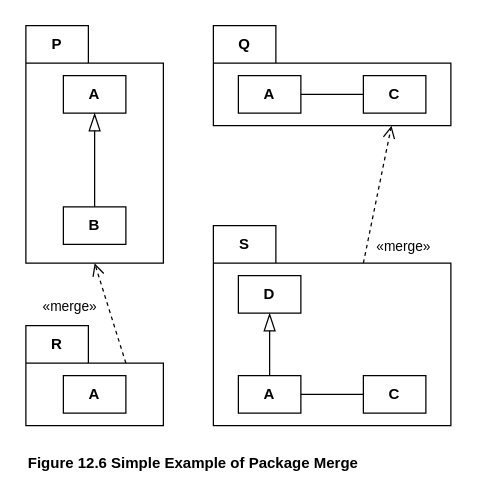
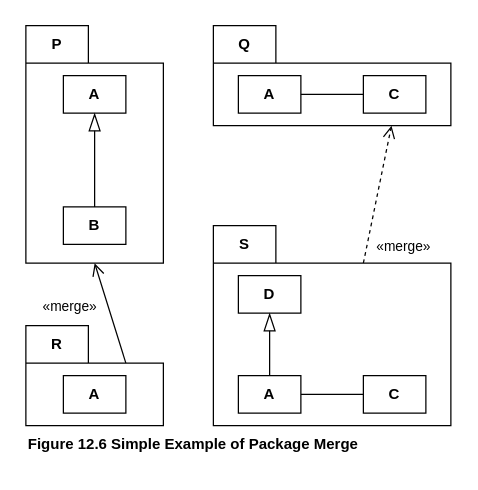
edge "R" -> "P": style dashed -> solid
node "Figure 12.6 Simple Example of Package Merge": moved (207, 463) -> (207, 444)
